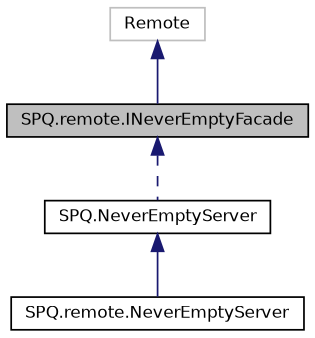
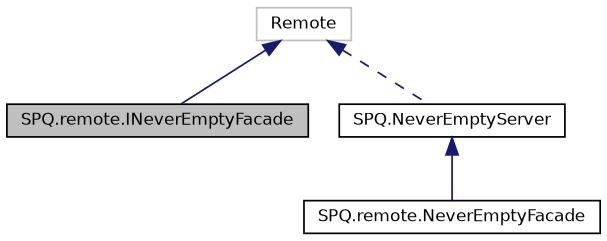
edge "SPQ.NeverEmptyServer" -> "SPQ.remote.INeverEmptyFacade": now "SPQ.NeverEmptyServer" -> "Remote"
node "SPQ.remote.NeverEmptyServer": label "SPQ.remote.NeverEmptyServer" -> "SPQ.remote.NeverEmptyFacade"
